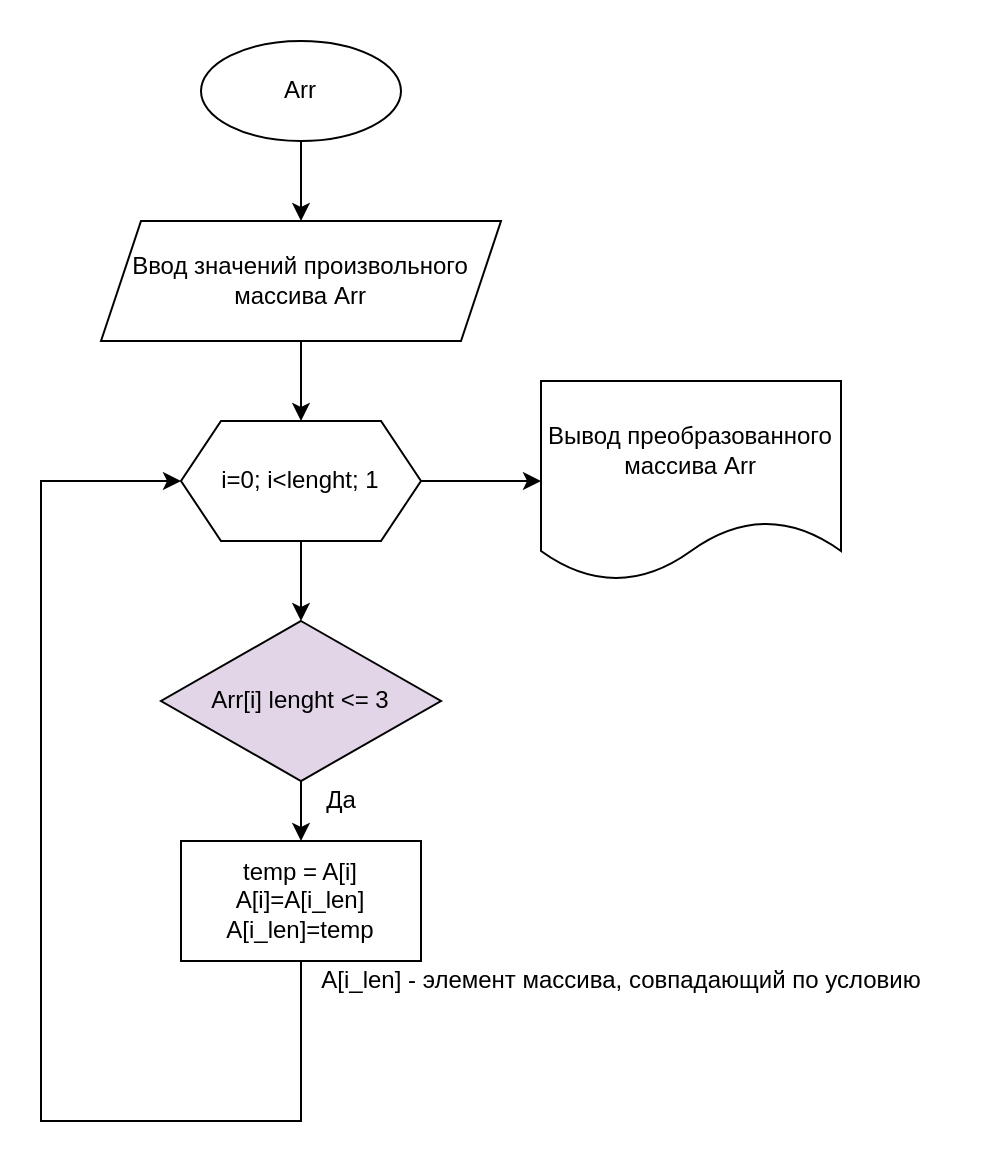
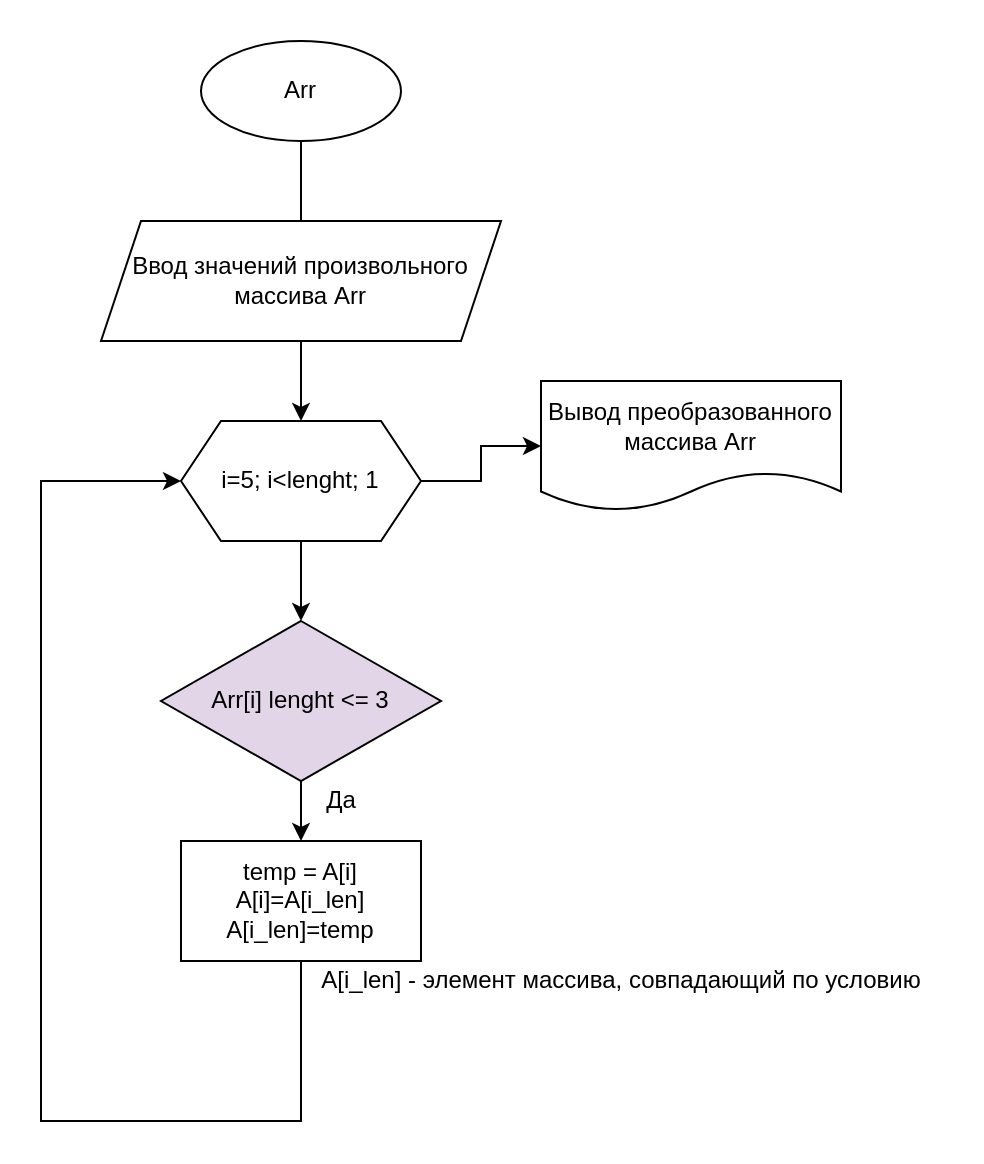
edge "Arr" -> "Ввод значений произвольного массива Arr": arrowhead classic -> none
node "i=0; i<lenght; 1": label "i=0; i<lenght; 1" -> "i=5; i<lenght; 1"
node "Вывод преобразованного массива Arr": size 300x200 -> 300x130
